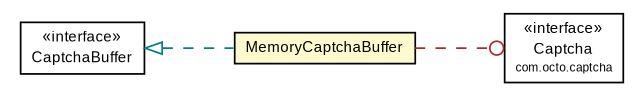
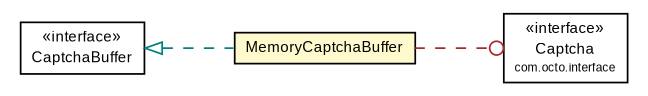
node "Captcha": text "com.octo.captcha" -> "com.octo.interface"
